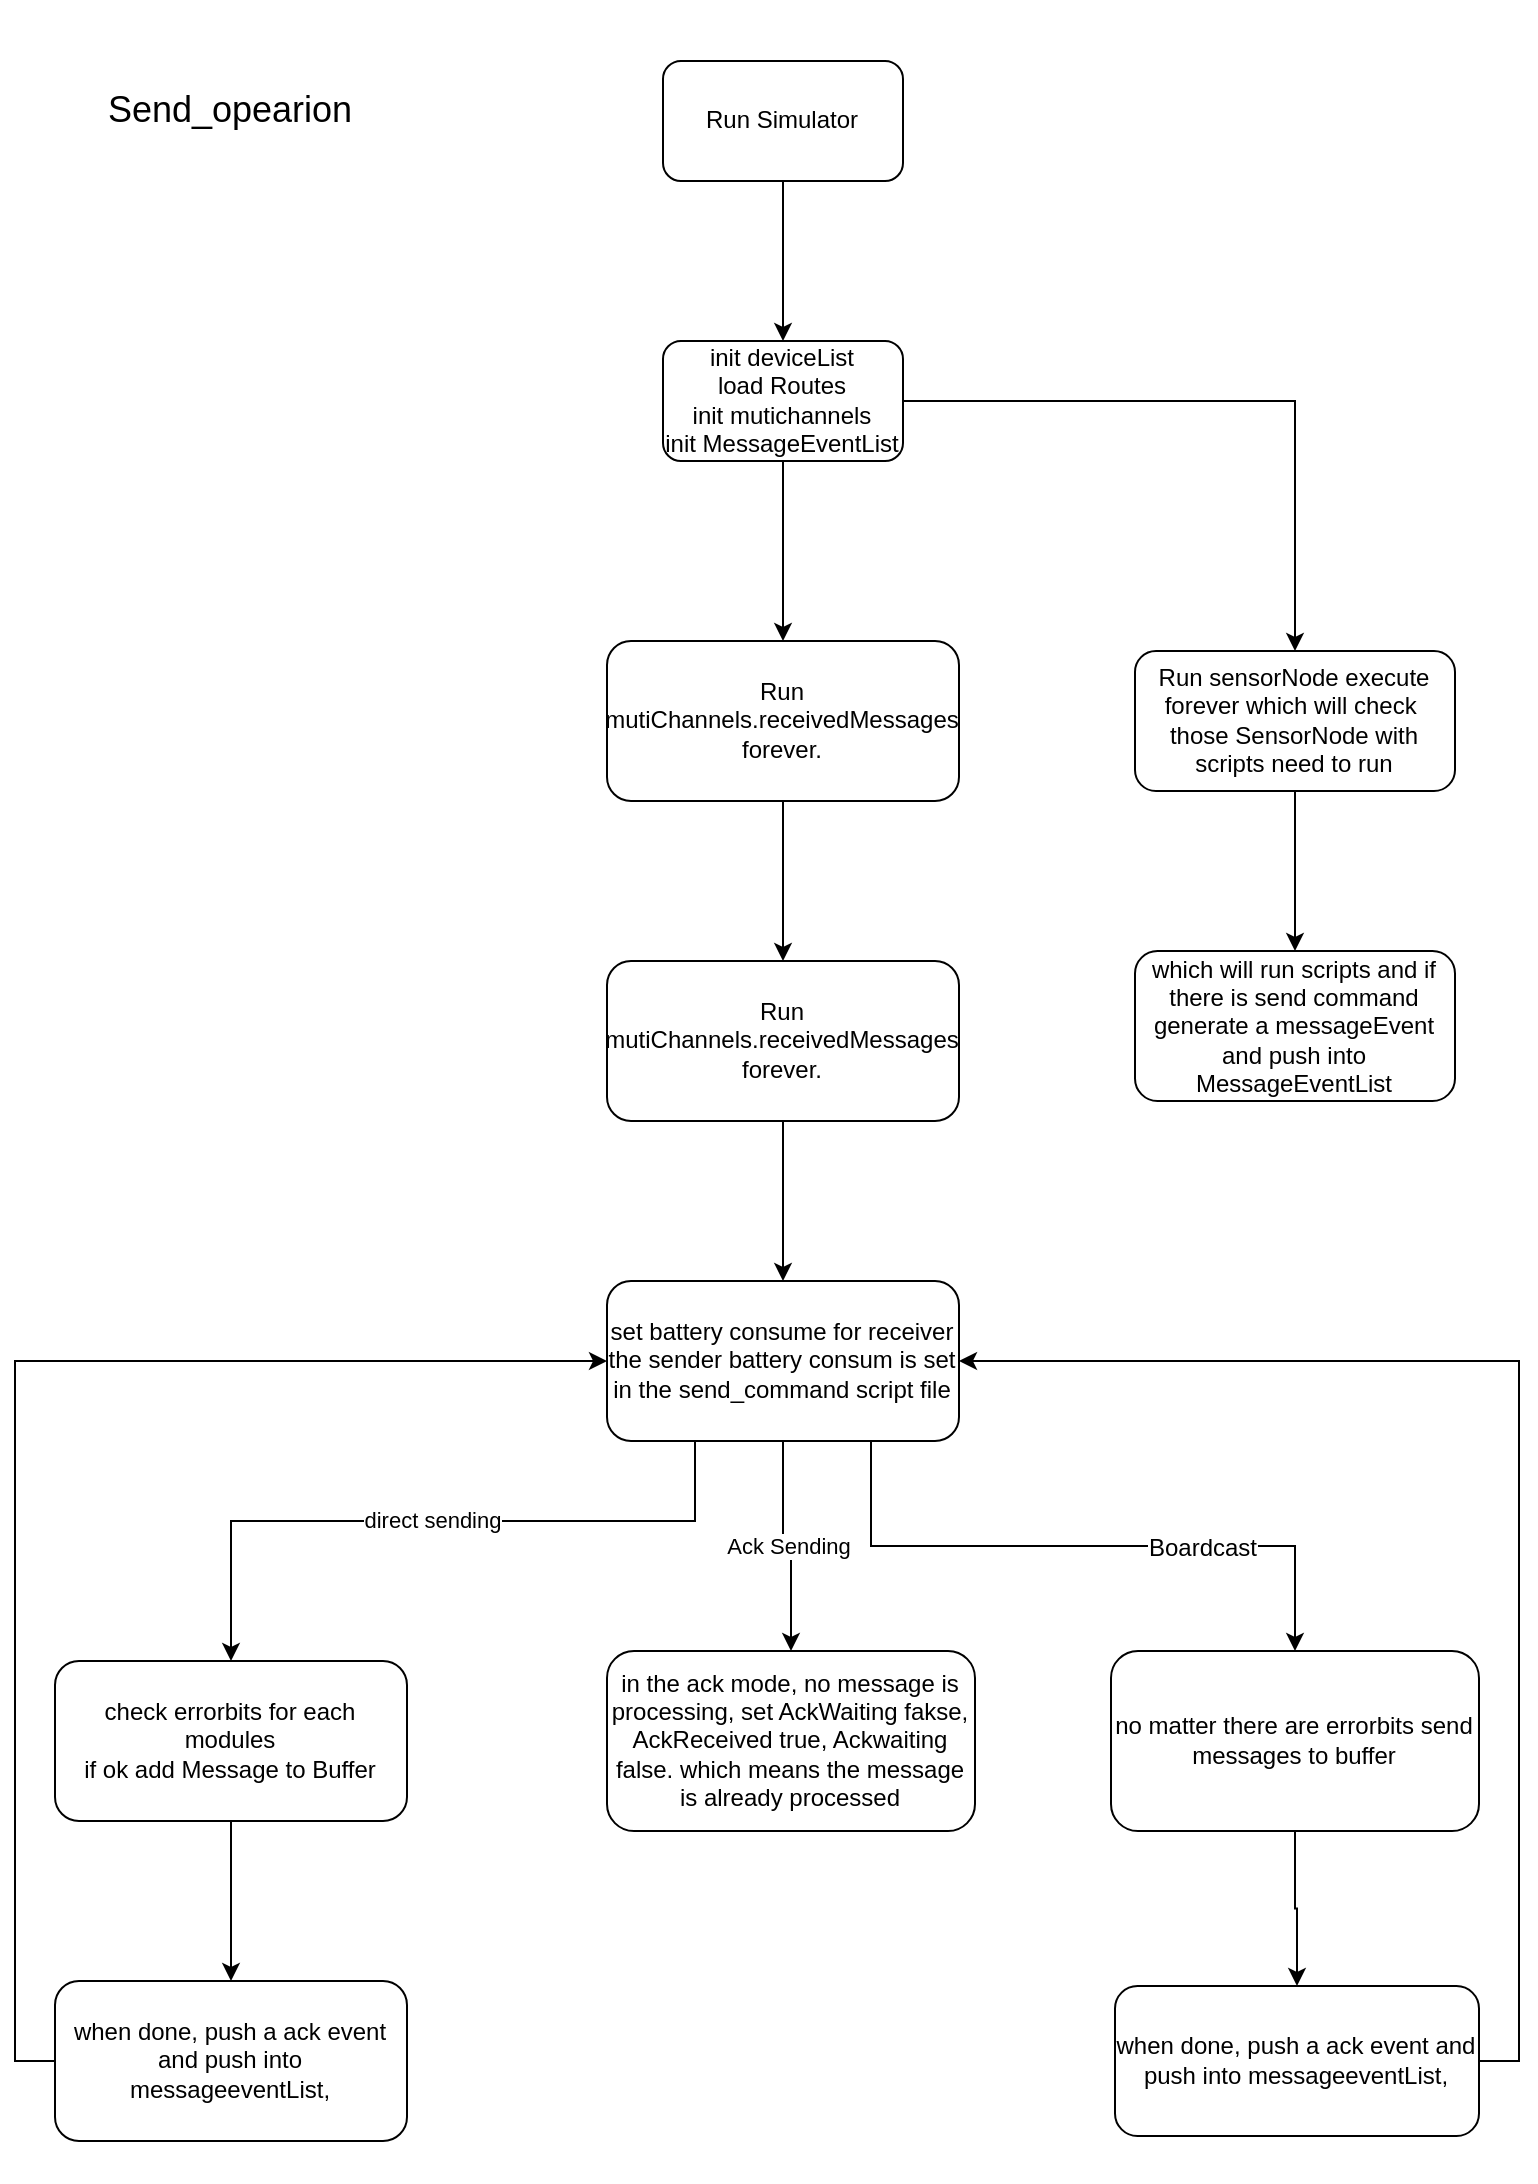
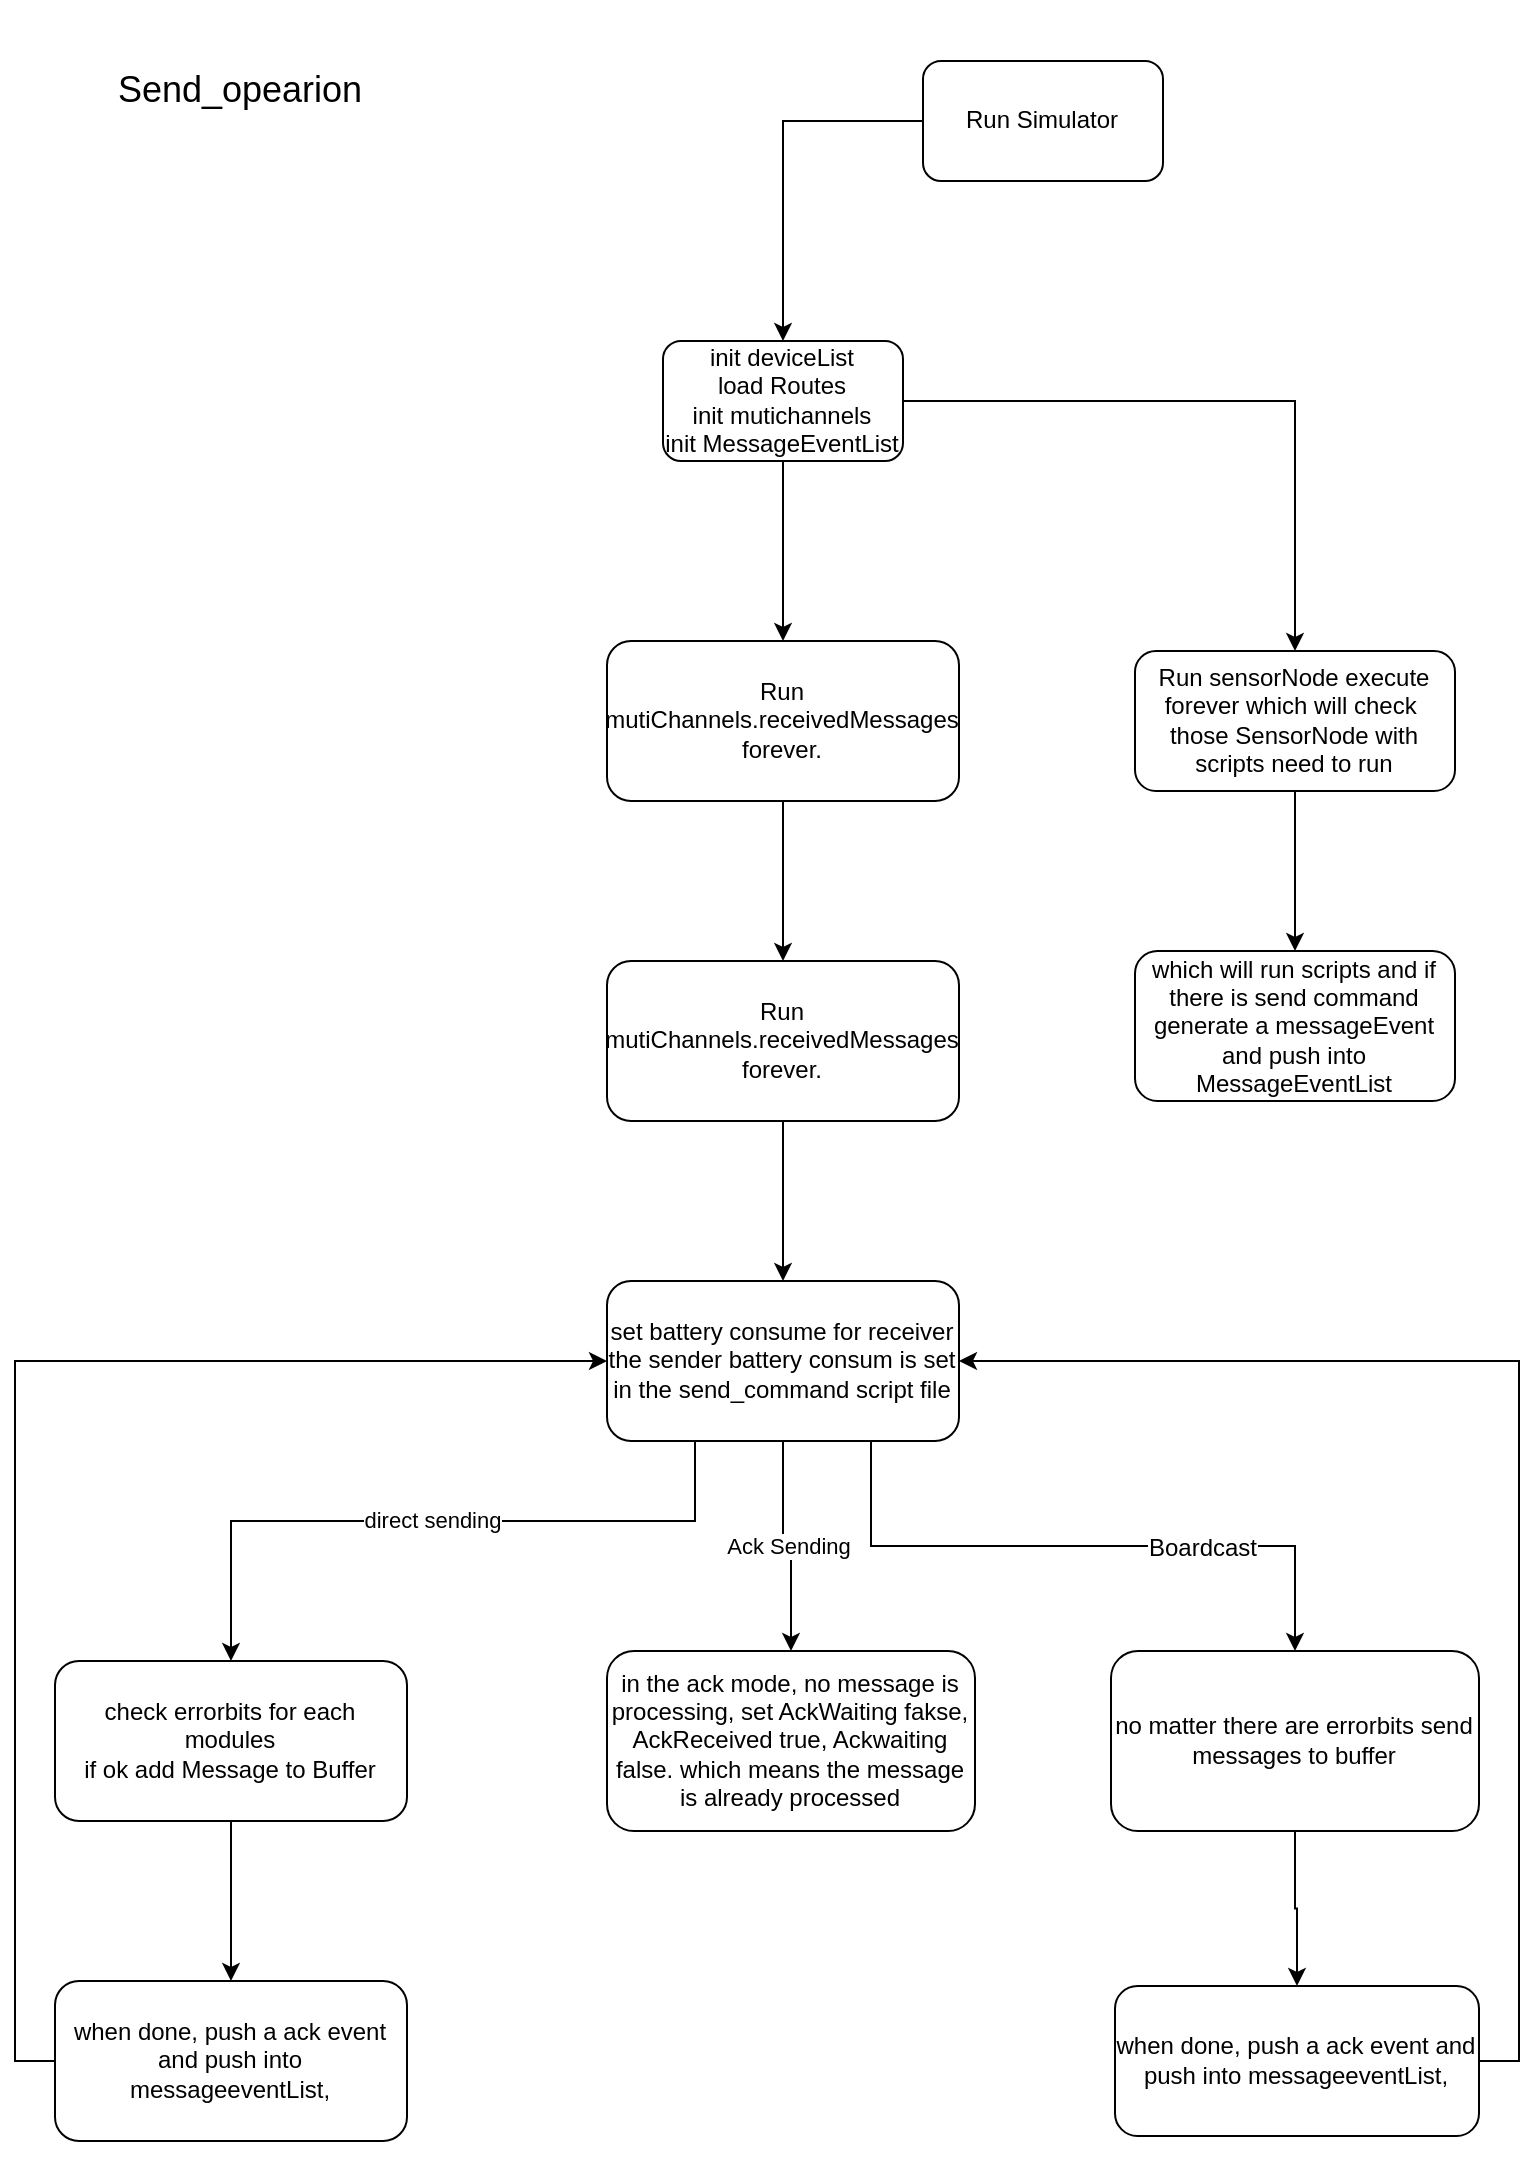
node "Send_opearion": moved (231, 111) -> (241, 91)
node "Run Simulator": moved (783, 121) -> (1043, 121)
